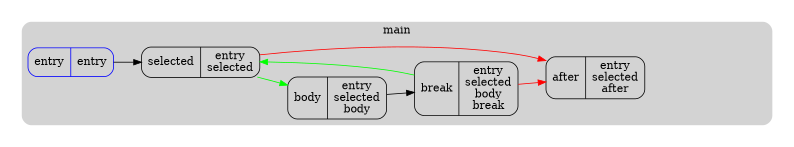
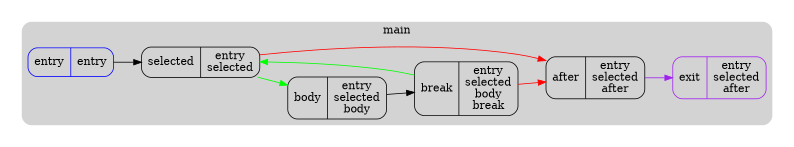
node "exit": added
